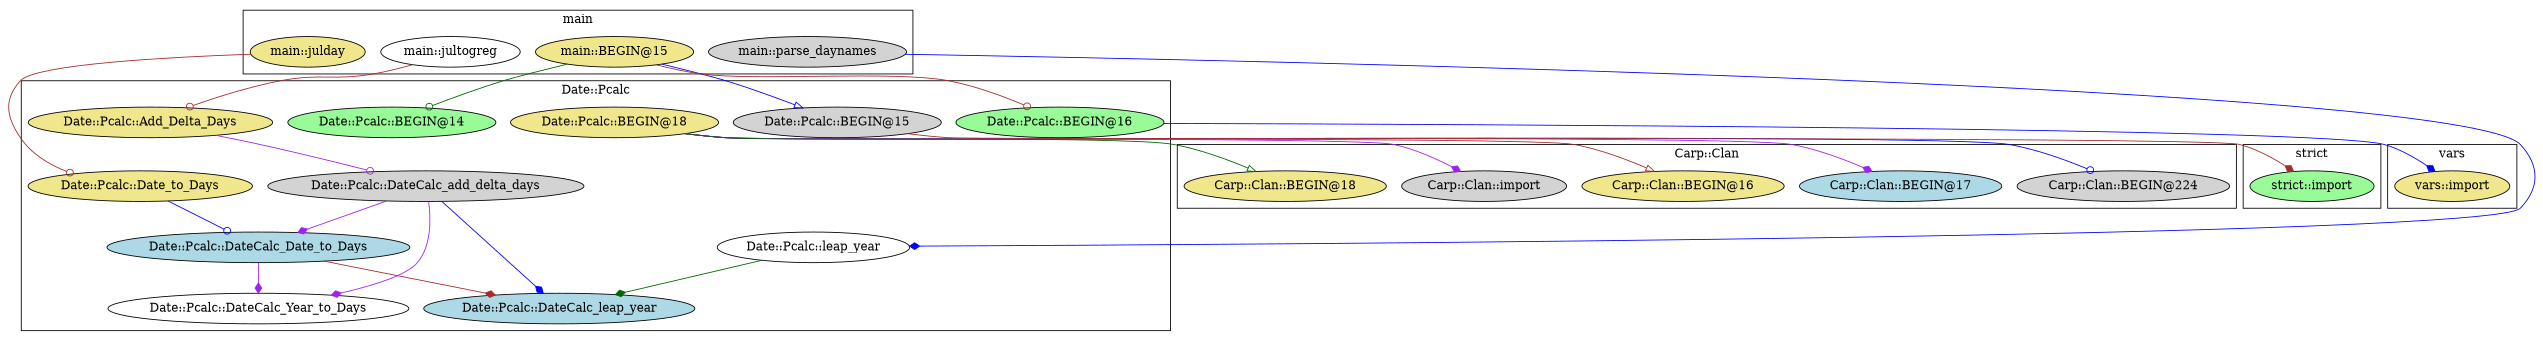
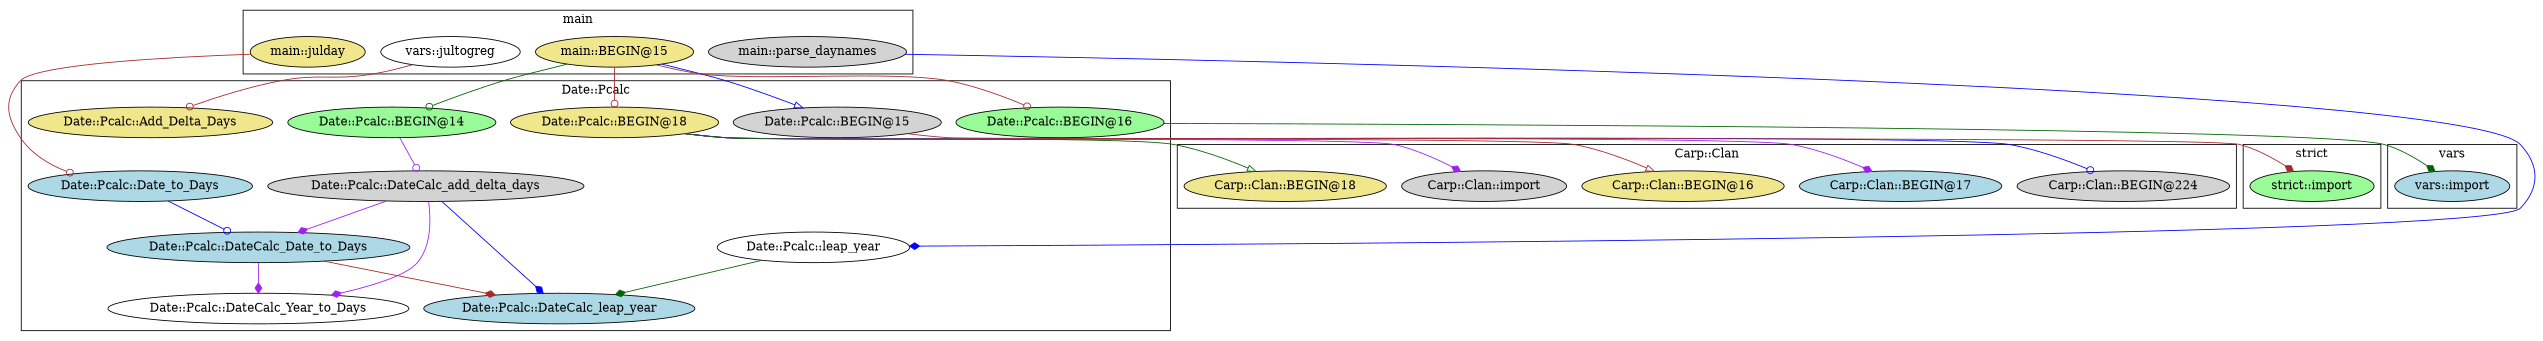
node "main::jultogreg": label "main::jultogreg" -> "vars::jultogreg"
edge "main::BEGIN@15" -> "Date::Pcalc::BEGIN@18": added
edge "Date::Pcalc::BEGIN@16" -> "vars::import": color blue -> darkgreen
edge "Date::Pcalc::Add_Delta_Days" -> "Date::Pcalc::DateCalc_add_delta_days": now "Date::Pcalc::BEGIN@14" -> "Date::Pcalc::DateCalc_add_delta_days"
node "Date::Pcalc::Date_to_Days": fillcolor khaki -> lightblue
node "vars::import": fillcolor khaki -> lightblue
